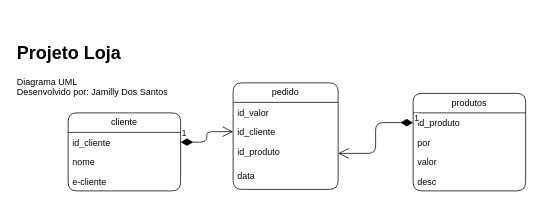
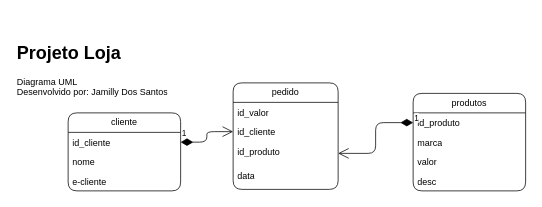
node "por": label "por" -> "marca"
